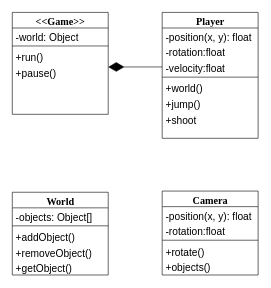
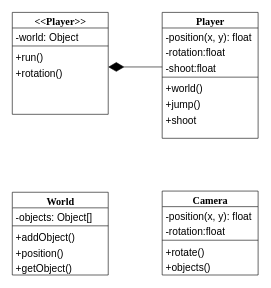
node "<<Game>>": label "<<Game>>" -> "<<Player>>"
node "-velocity:float": label "-velocity:float" -> "-shoot:float"
node "+pause()": label "+pause()" -> "+rotation()"
node "+removeObject()": label "+removeObject()" -> "+position()"
